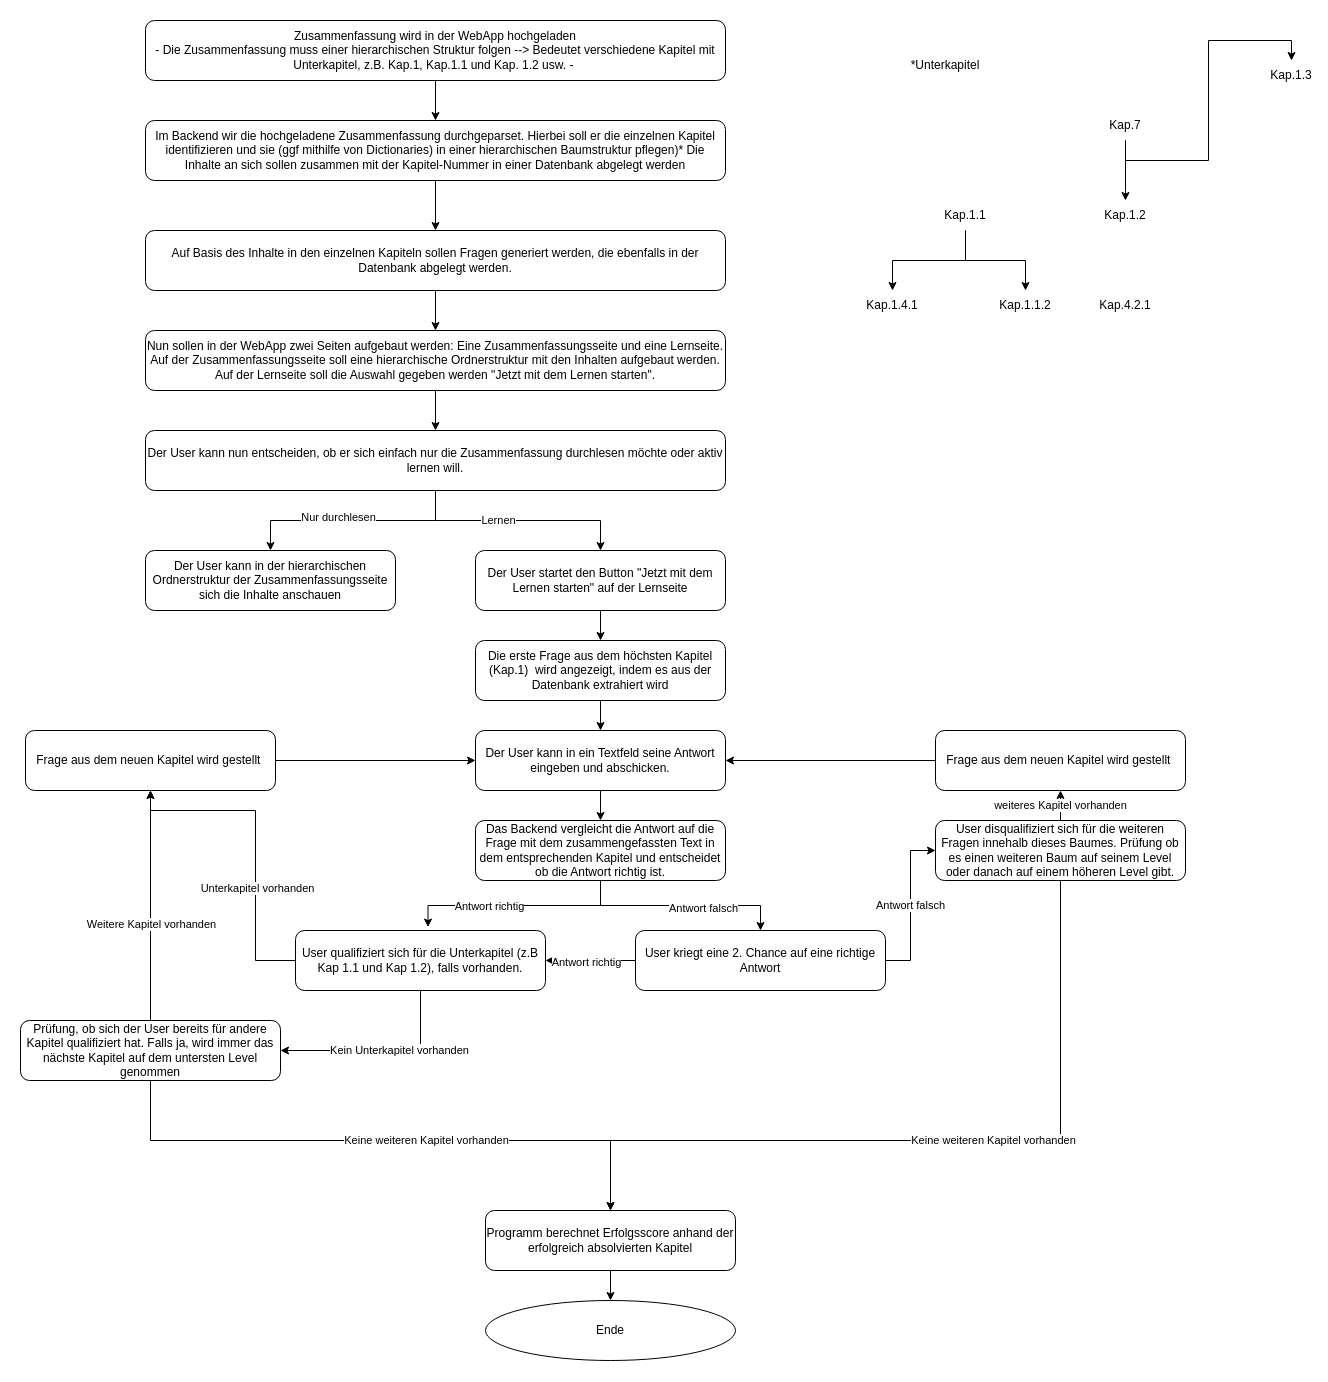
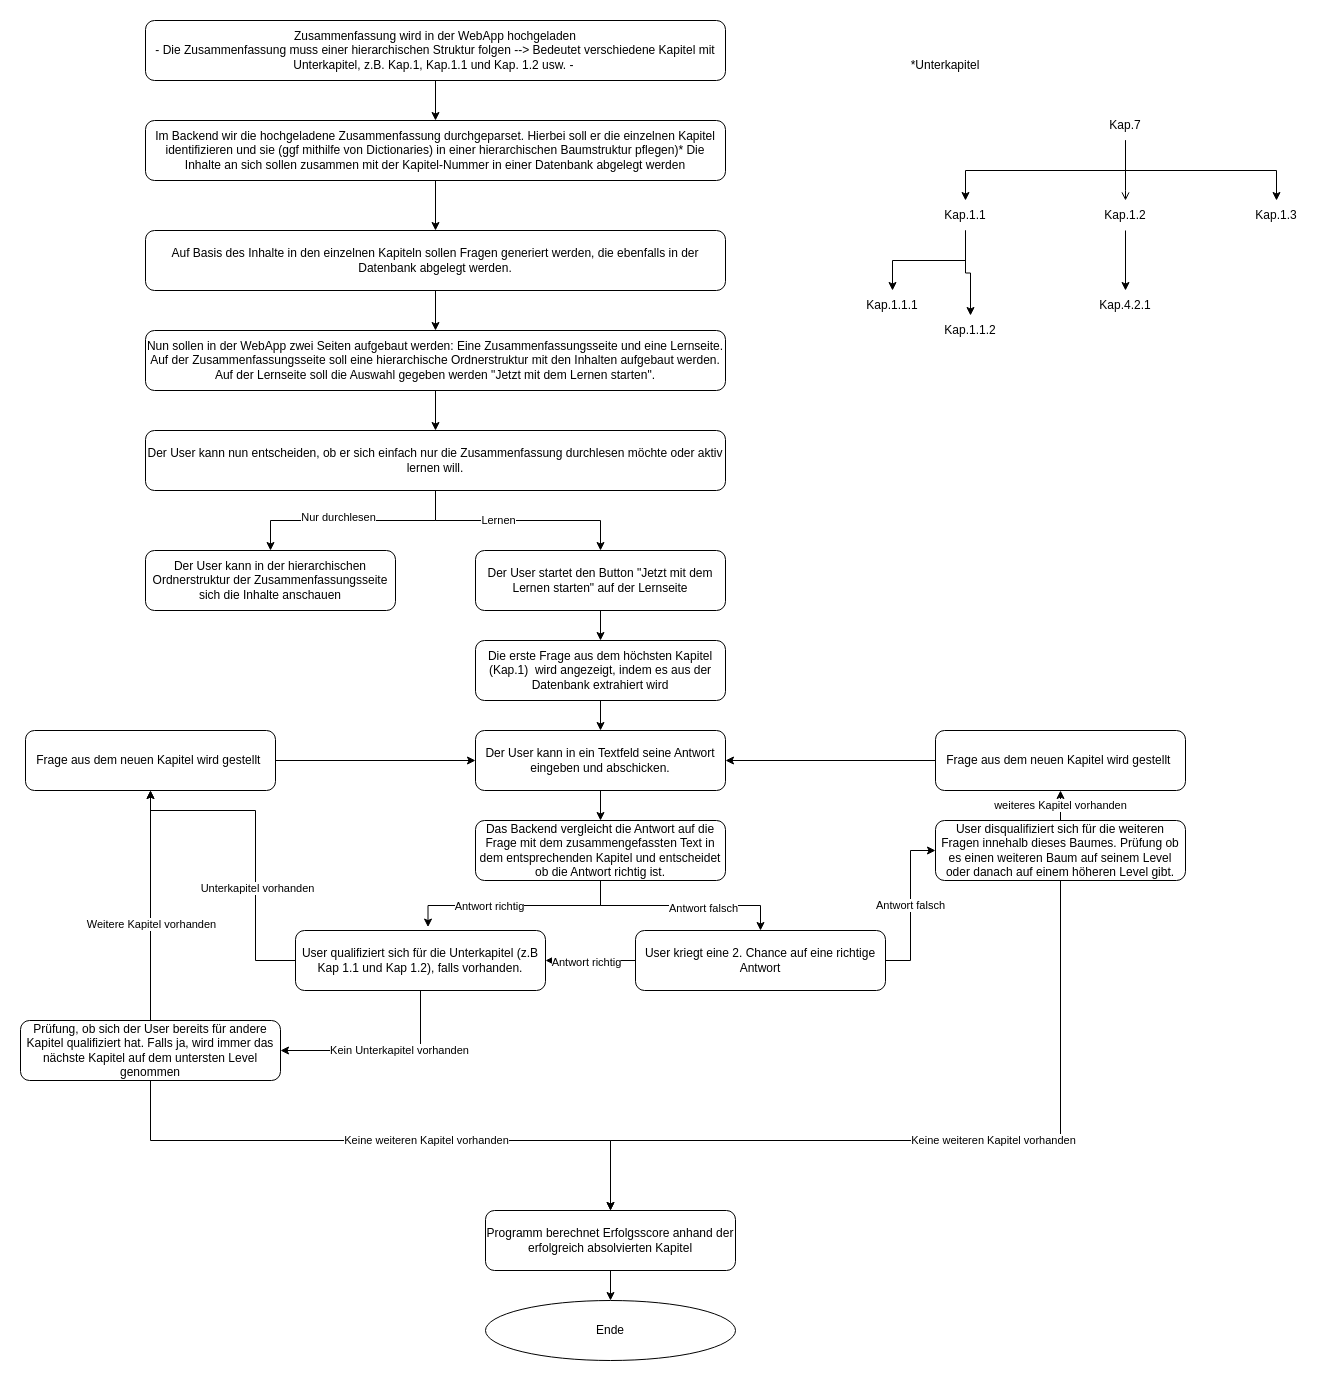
node "Kap.1.3": moved (1292, 76) -> (1277, 216)
edge "Kap.7" -> "Kap.1.1": added
edge "Kap.7" -> "Kap.1.2": arrowhead classic -> open
edge "Kap.1.2" -> "Kap.4.2.1": added
node "Kap.1.4.1": label "Kap.1.4.1" -> "Kap.1.1.1"
node "Kap.1.1.2": moved (1026, 306) -> (971, 331)
